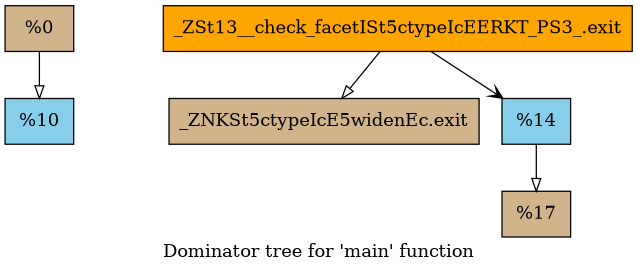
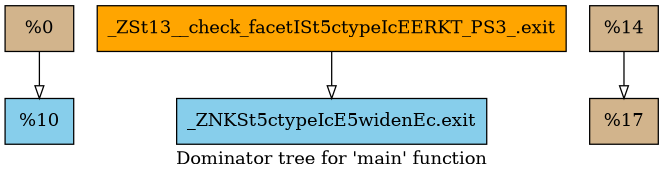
edge "_ZSt13__check_facetISt5ctypeIcEERKT_PS3_.exit" -> "%14": removed
node "_ZNKSt5ctypeIcE5widenEc.exit": fillcolor tan -> skyblue
node "%14": fillcolor skyblue -> tan
